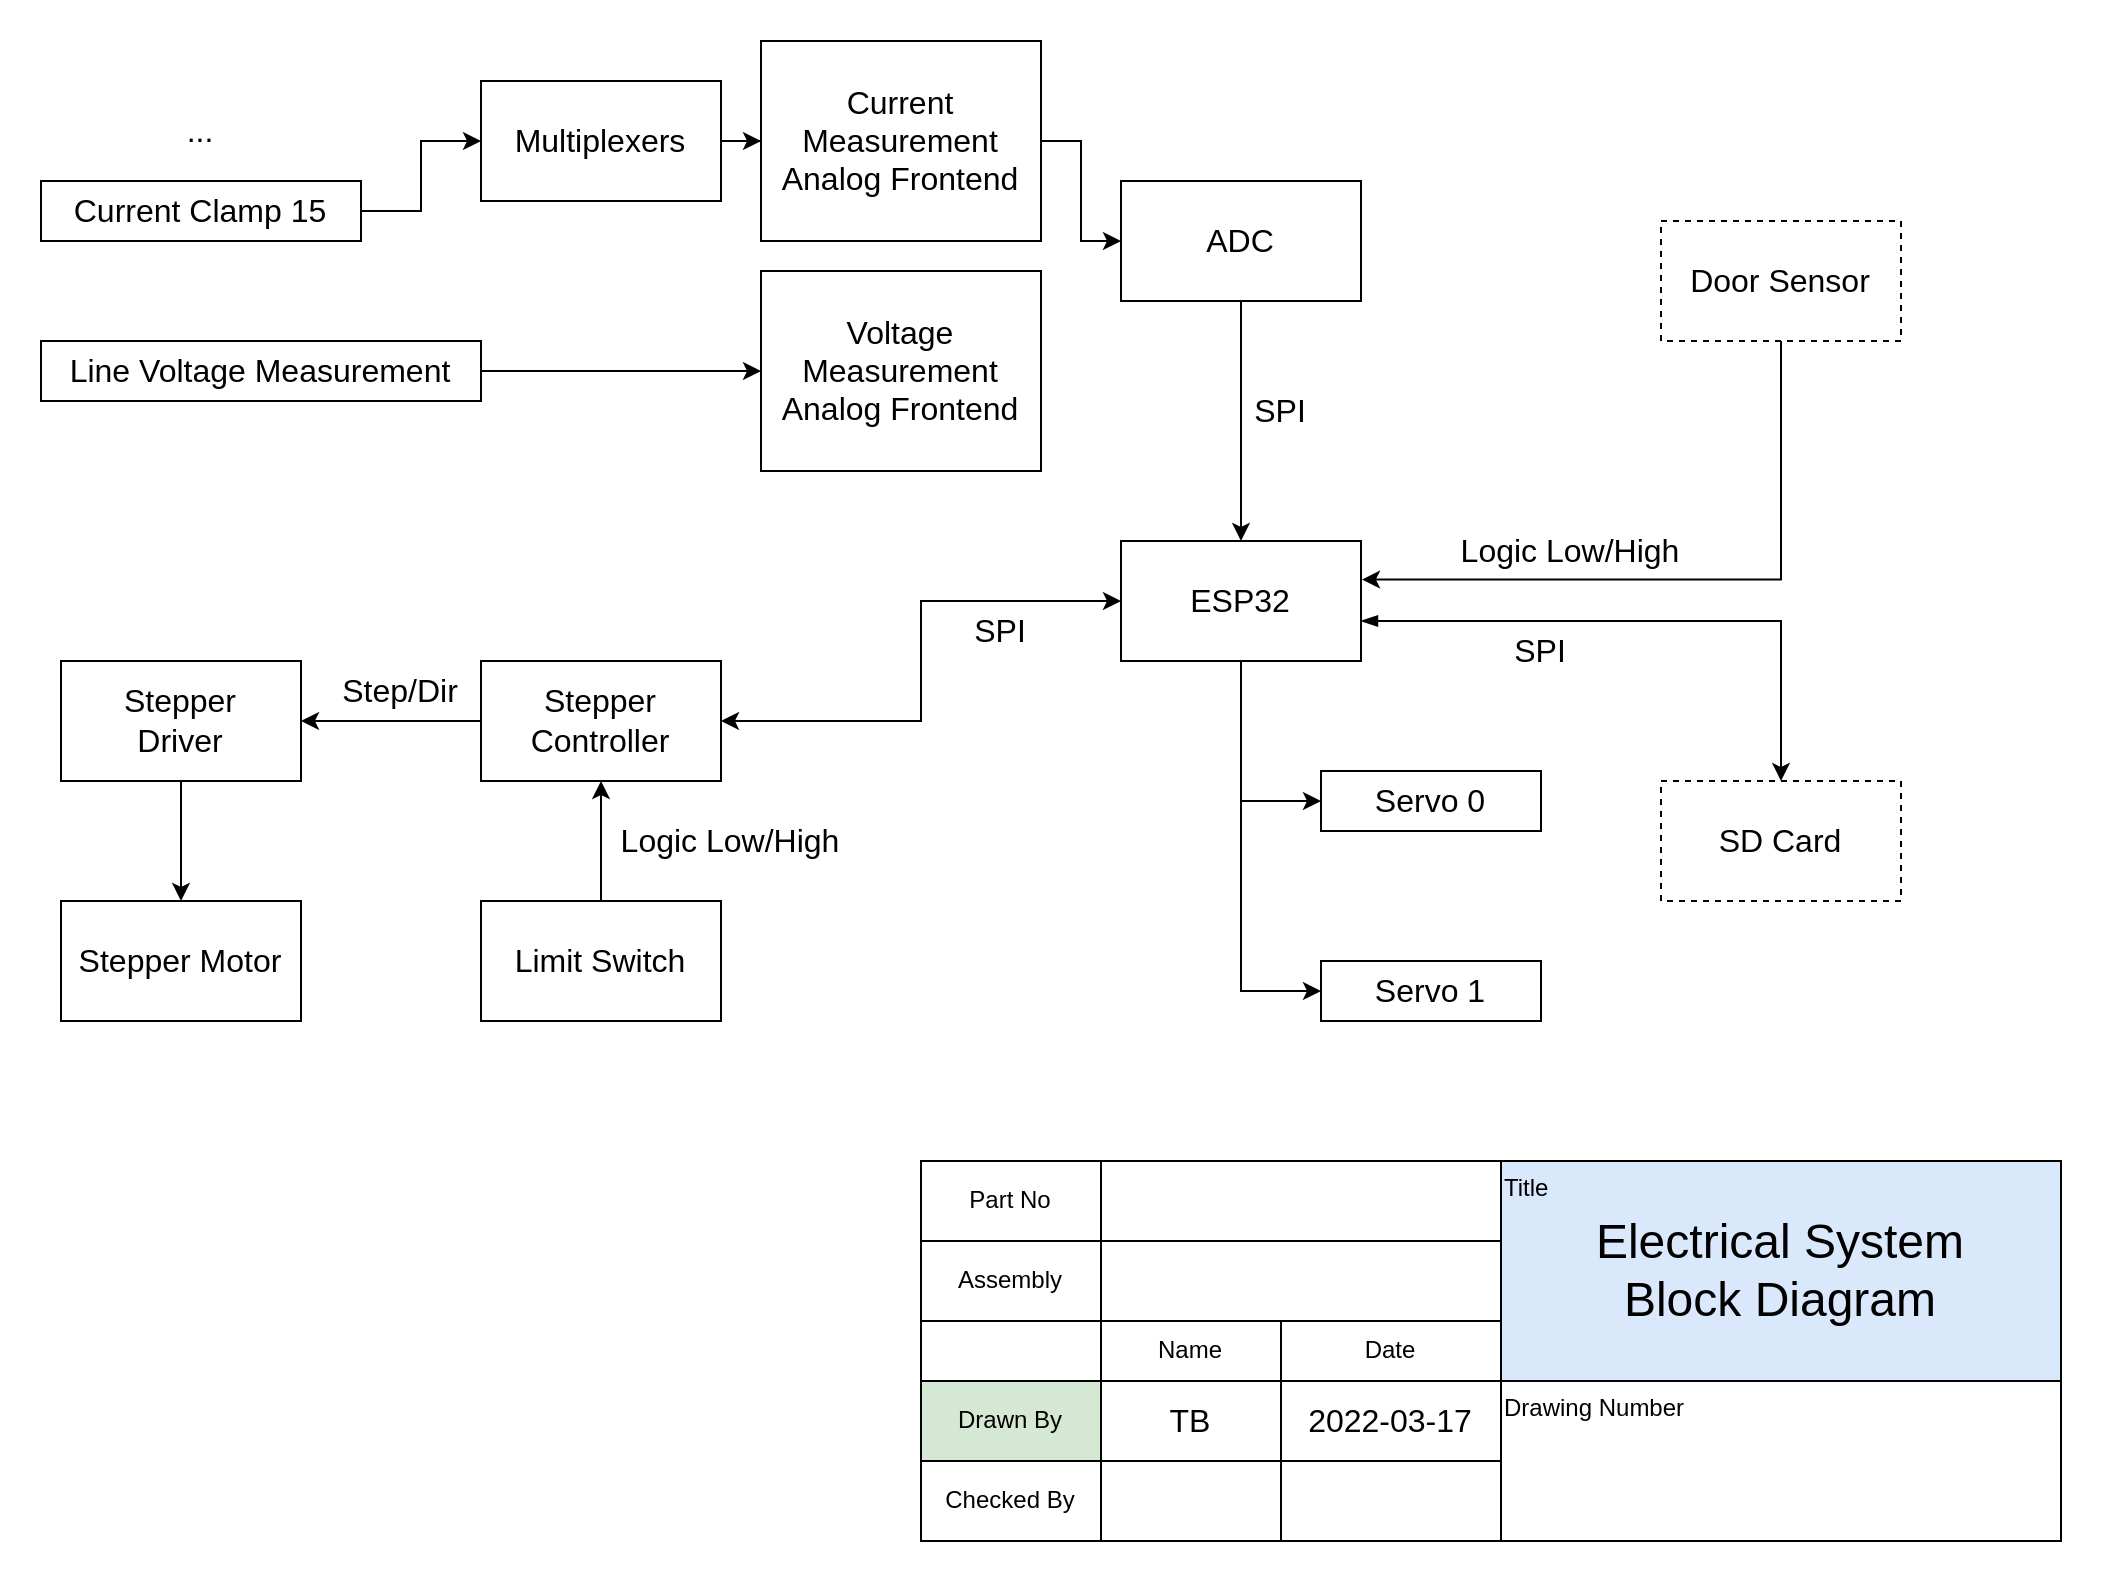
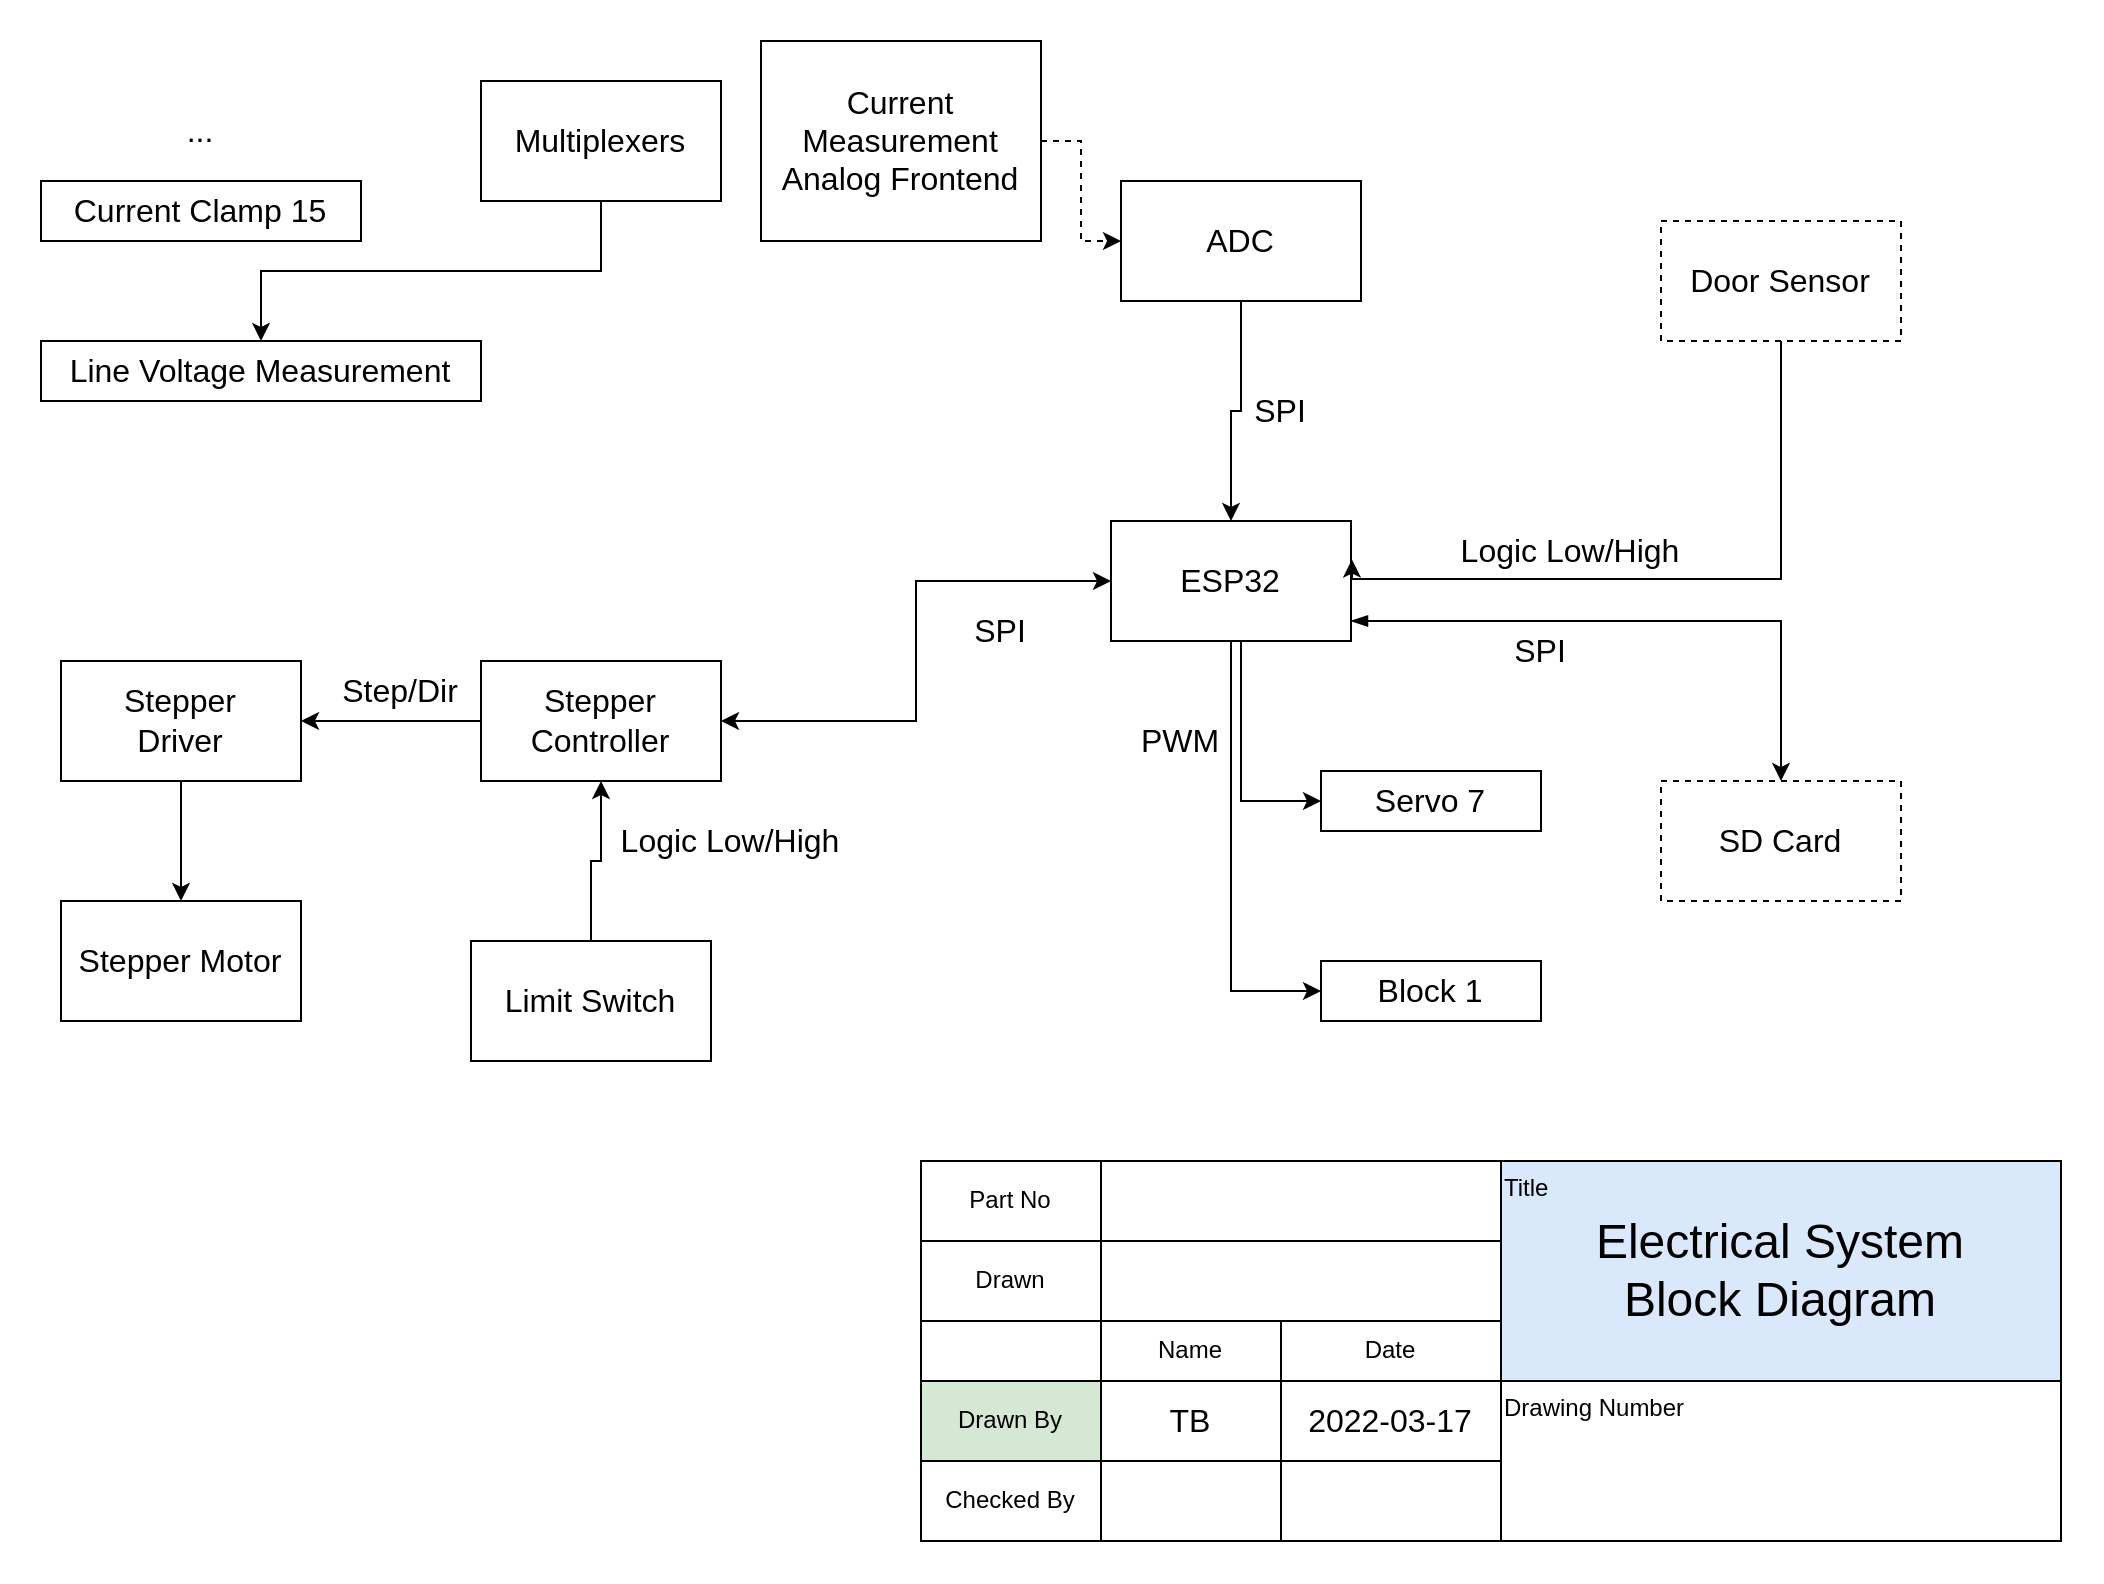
edge "Multiplexers" -> "Current Measurement Analog Frontend": now "Multiplexers" -> "Line Voltage Measurement"
edge "Current Clamp 15" -> "Multiplexers": removed
edge "Current Measurement Analog Frontend" -> "ADC": style solid -> dashed
edge "Line Voltage Measurement" -> "Voltage Measurement Analog Frontend": removed
node "Voltage Measurement Analog Frontend": removed
node "ESP32": moved (1241, 601) -> (1231, 581)
node "PWM": added
node "Servo 0": label "Servo 0" -> "Servo 7"
node "Limit Switch": moved (601, 961) -> (591, 1001)
node "Servo 1": label "Servo 1" -> "Block 1"
node "Assembly": label "Assembly" -> "Drawn"
